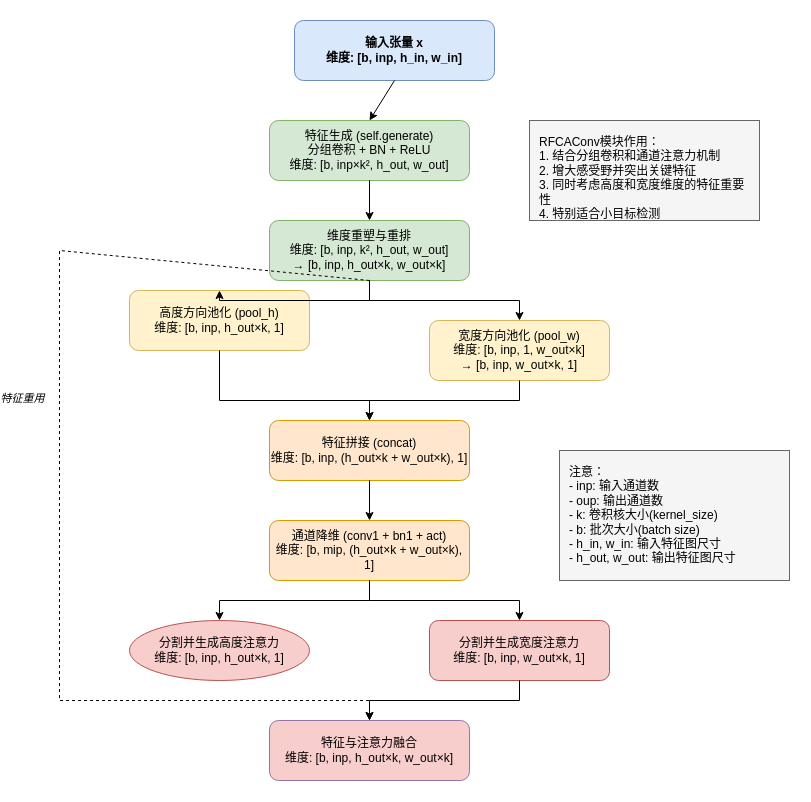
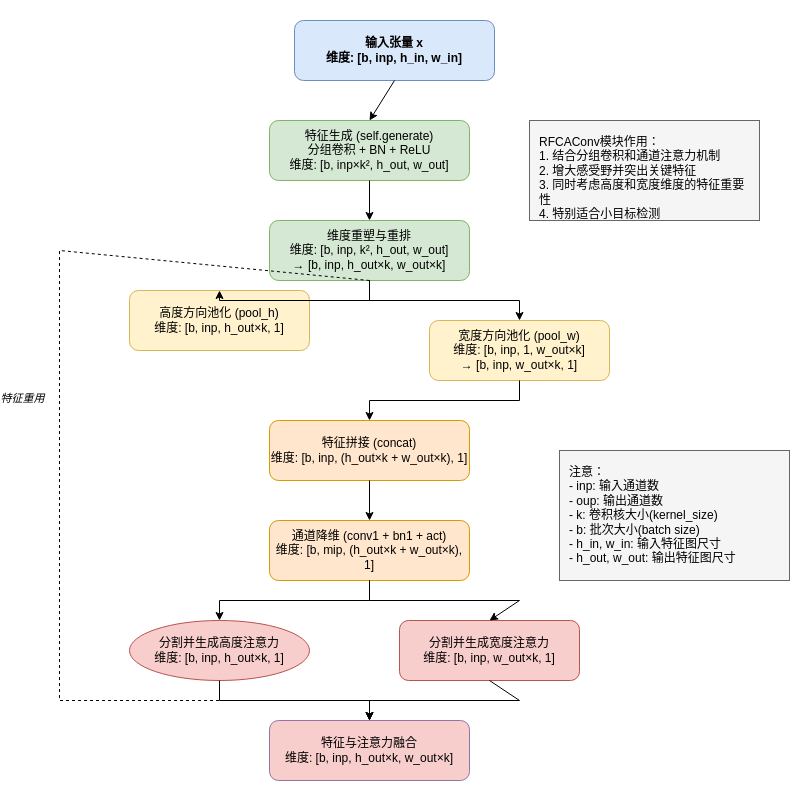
edge "高度方向池化 (pool_h) 维度: [b, inp, h_out×k, 1]" -> "特征拼接 (concat) 维度: [b, inp, (h_out×k + w_out×k), 1]": removed
node "分割并生成宽度注意力 维度: [b, inp, w_out×k, 1]": moved (520, 651) -> (490, 651)
edge "分割并生成高度注意力 维度: [b, inp, h_out×k, 1]" -> "特征与注意力融合 维度: [b, inp, h_out×k, w_out×k]": added
